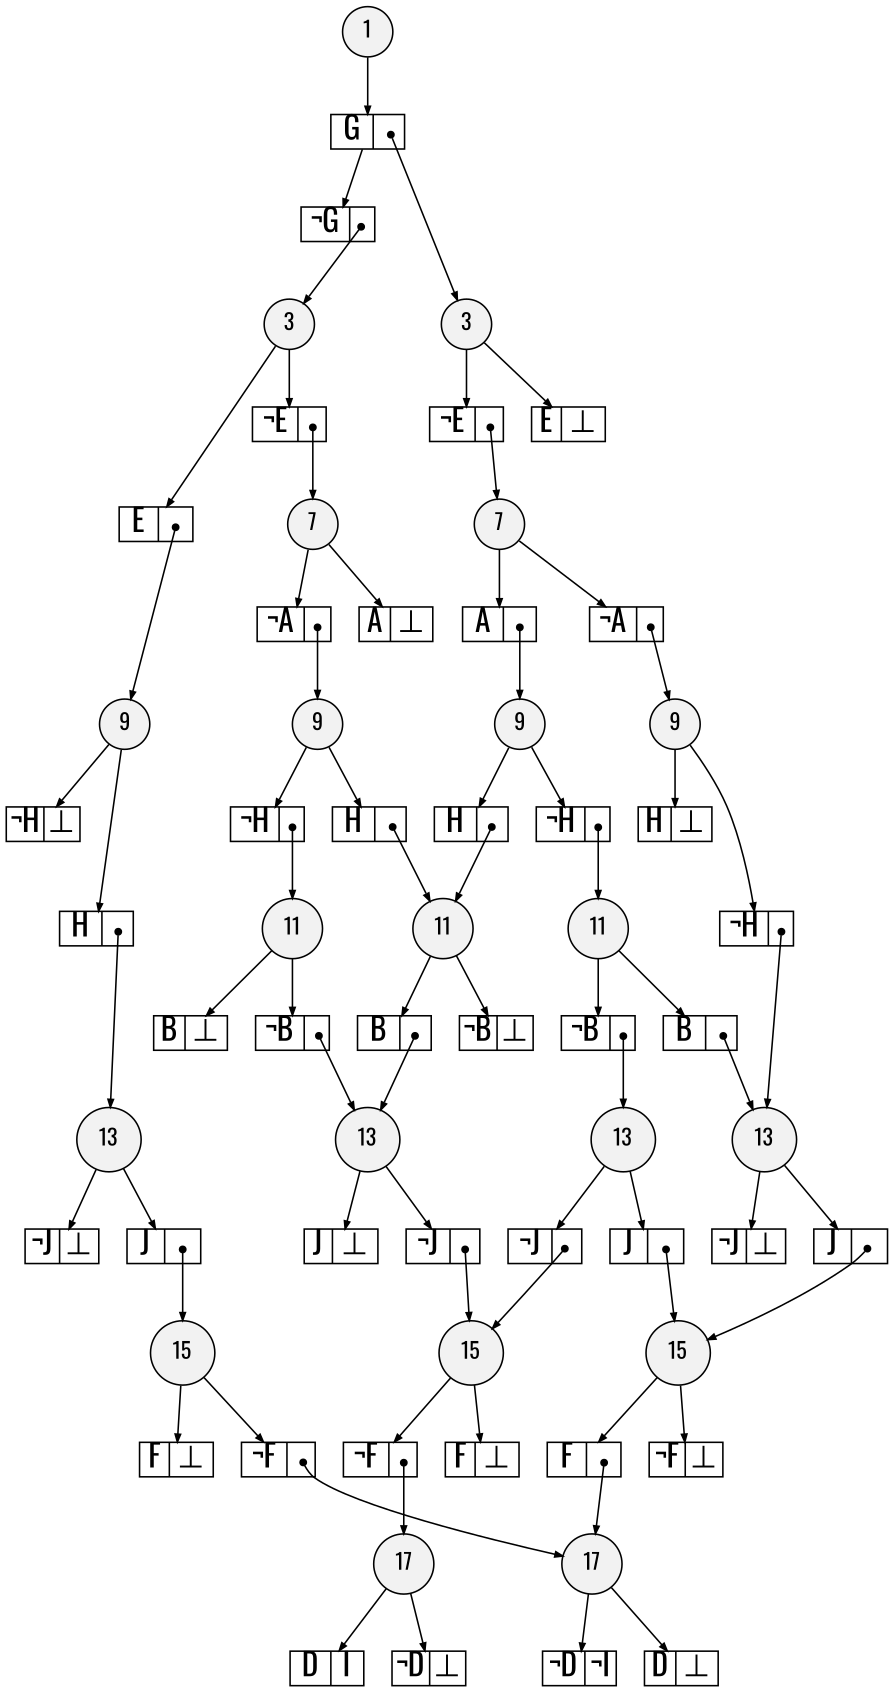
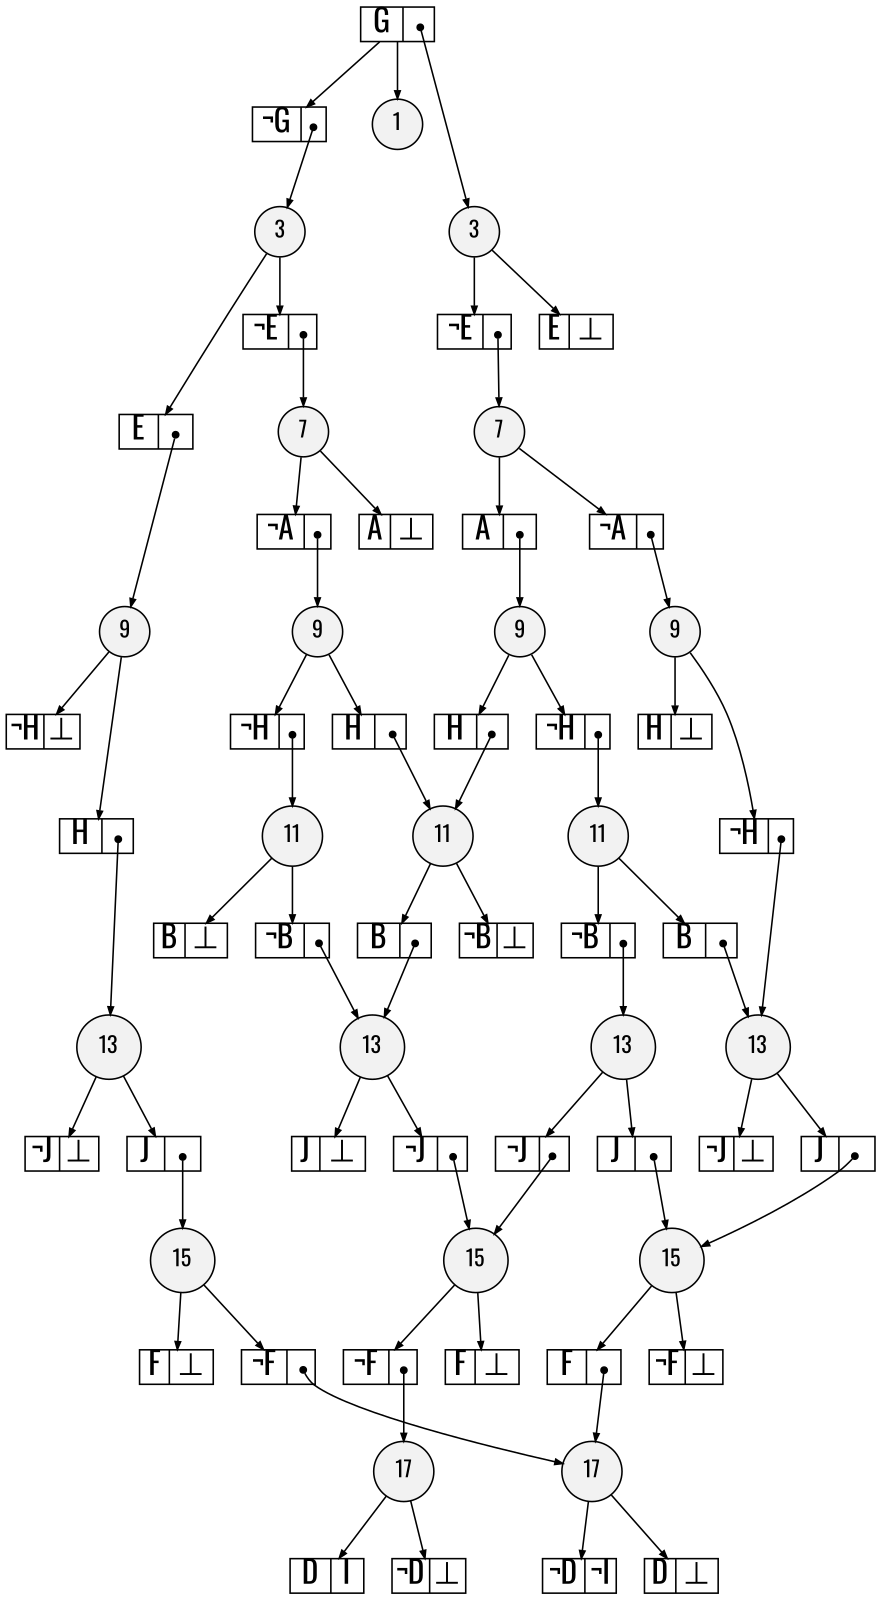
edge "1" -> "G": reversed
